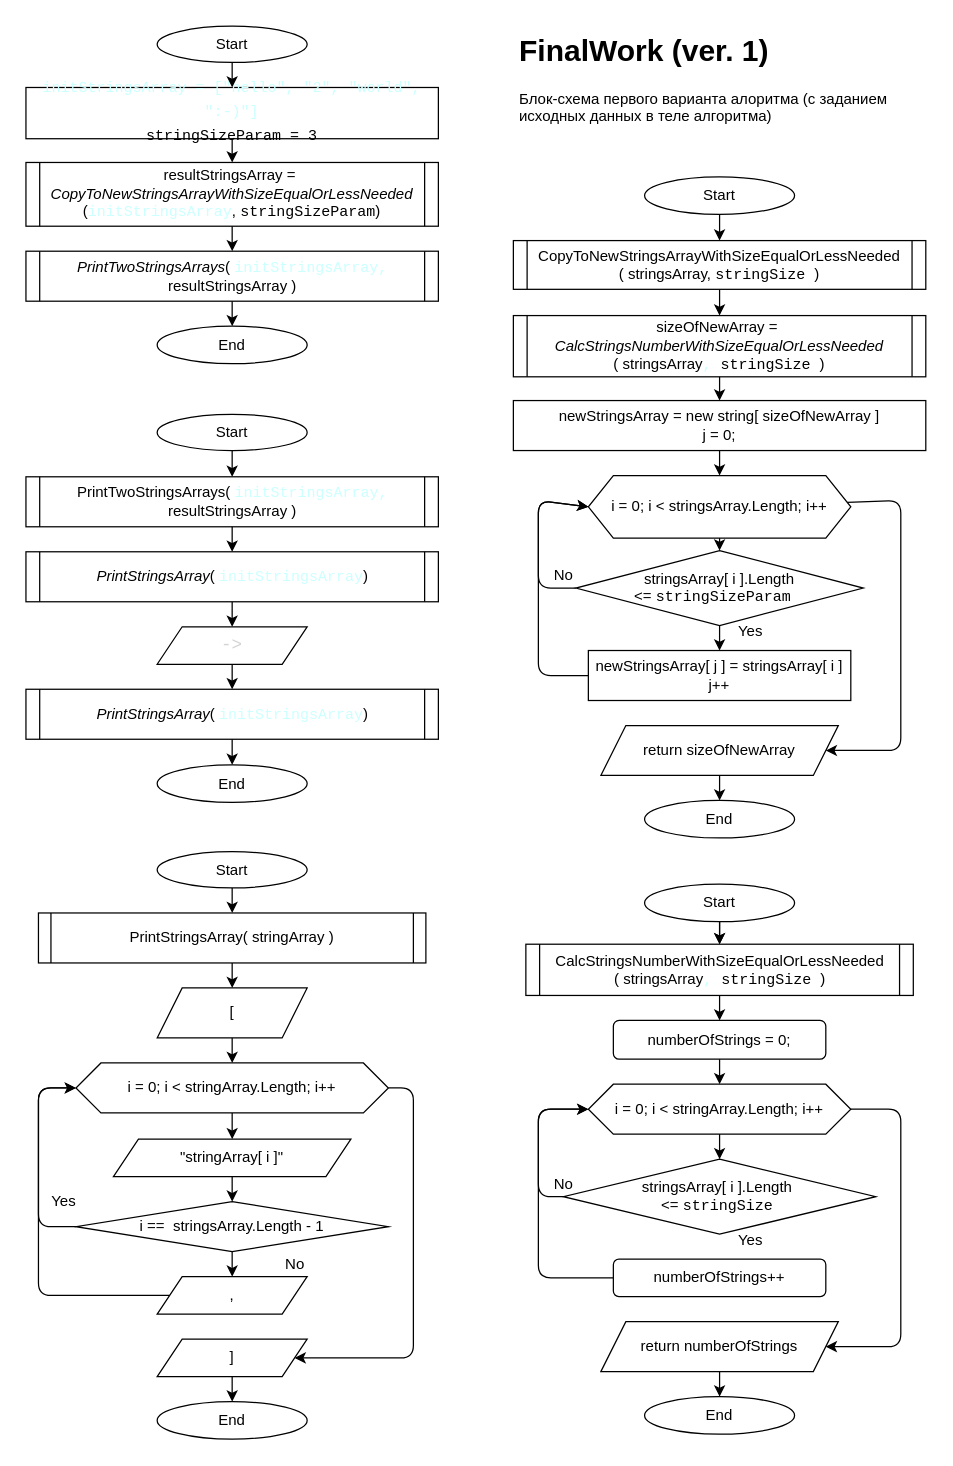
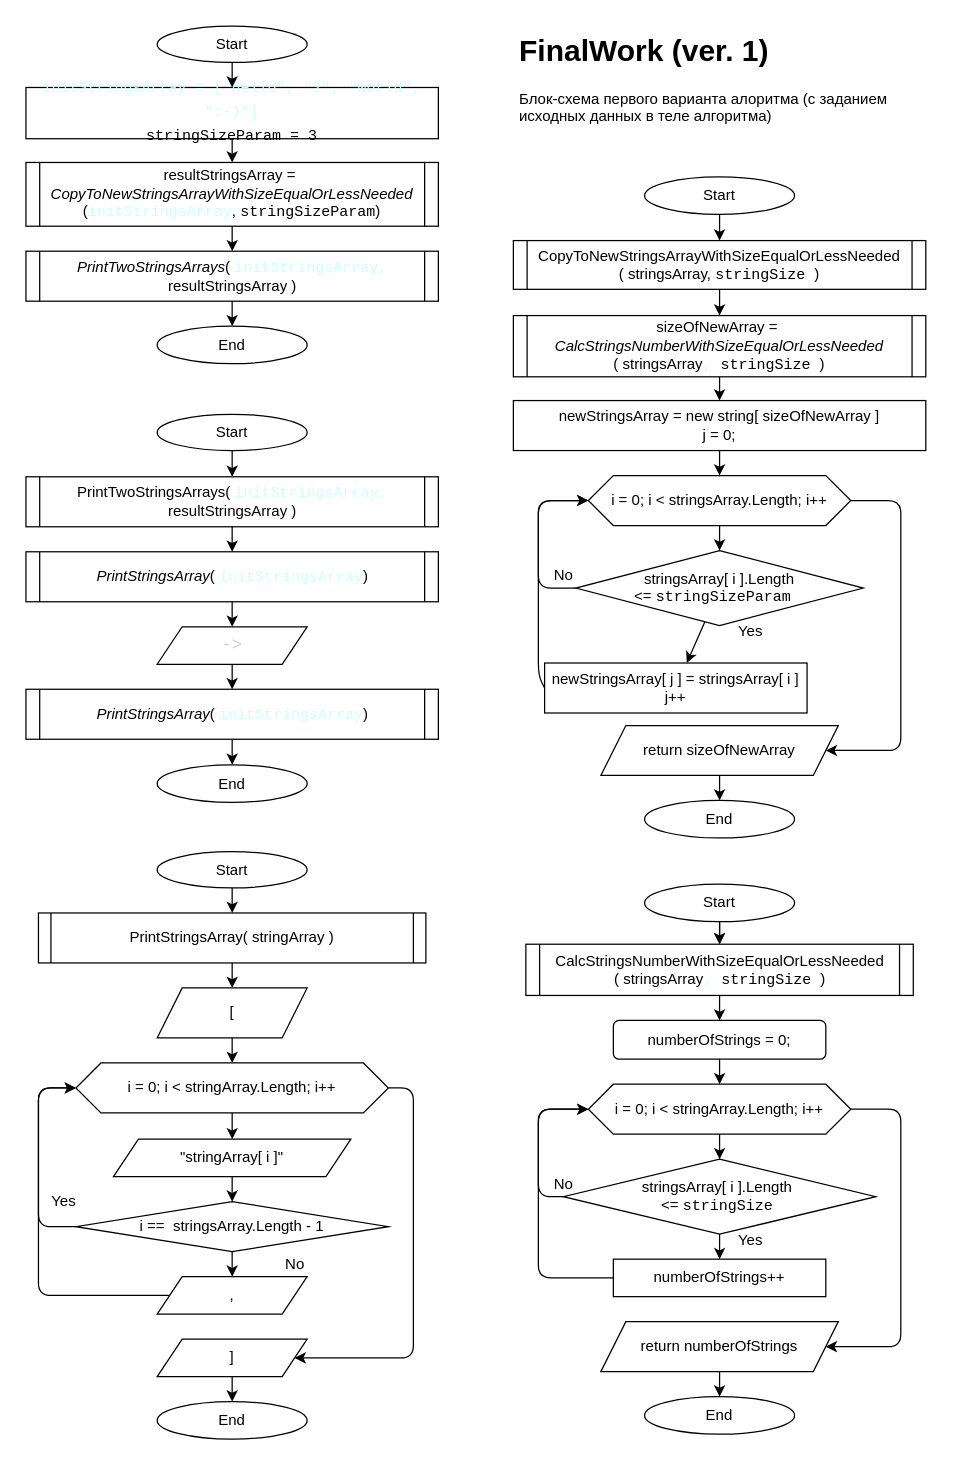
node "i = 0; i < stringsArray.Length; i++": size 263x63 -> 263x50
node "newStringsArray[ j ] = stringsArray[ i ] j++": moved (719, 676) -> (676, 688)
edge "stringsArray[ i ].Length <= stringSize" -> "numberOfStrings++": added
node "numberOfStrings++": shape rounded rectangle -> rectangle
